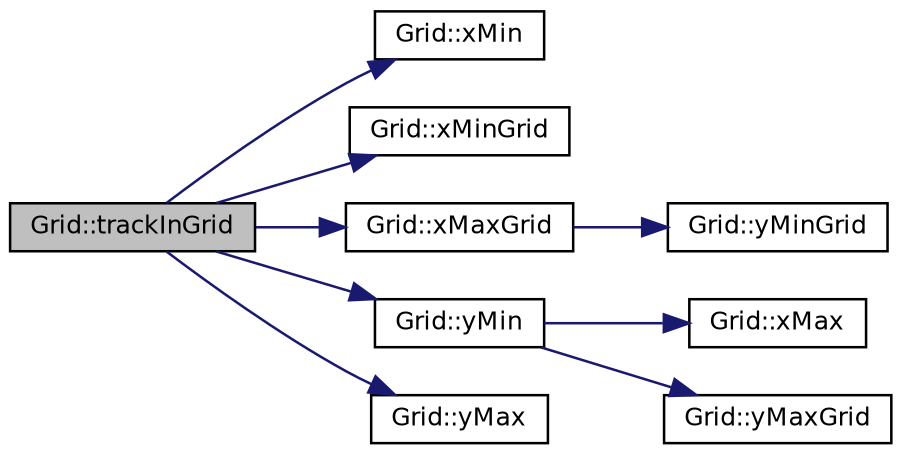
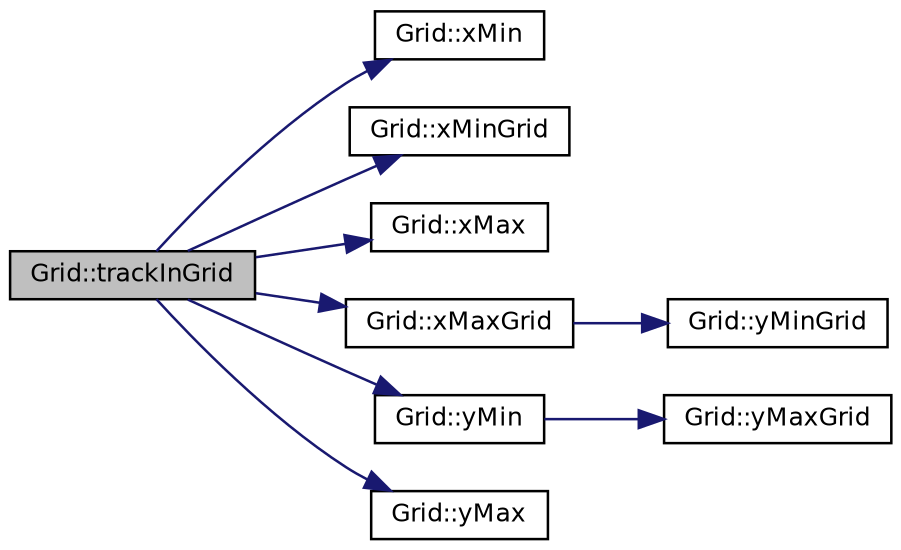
edge "Grid::yMin" -> "Grid::xMax": now "Grid::trackInGrid" -> "Grid::xMax"
